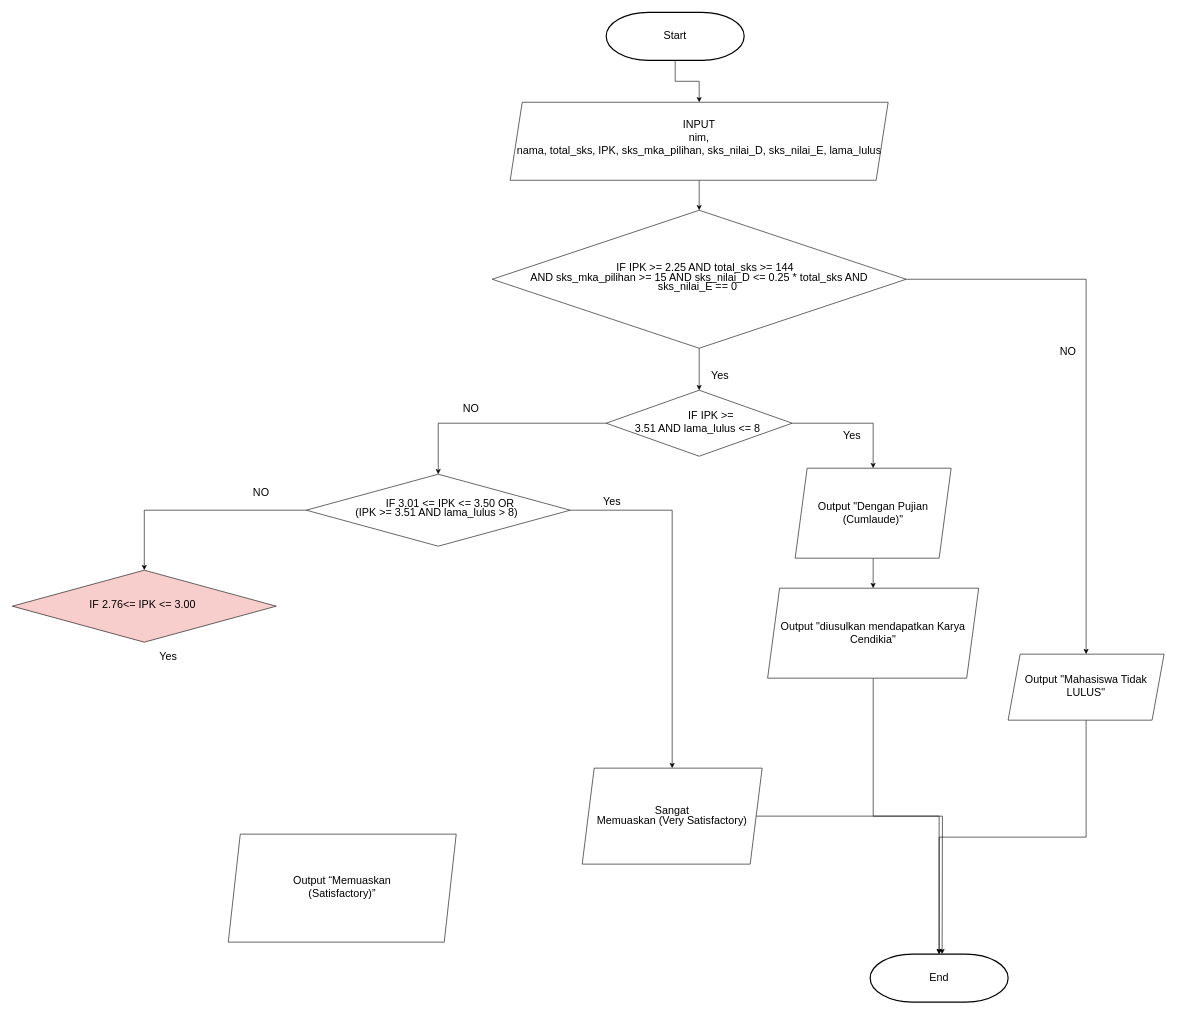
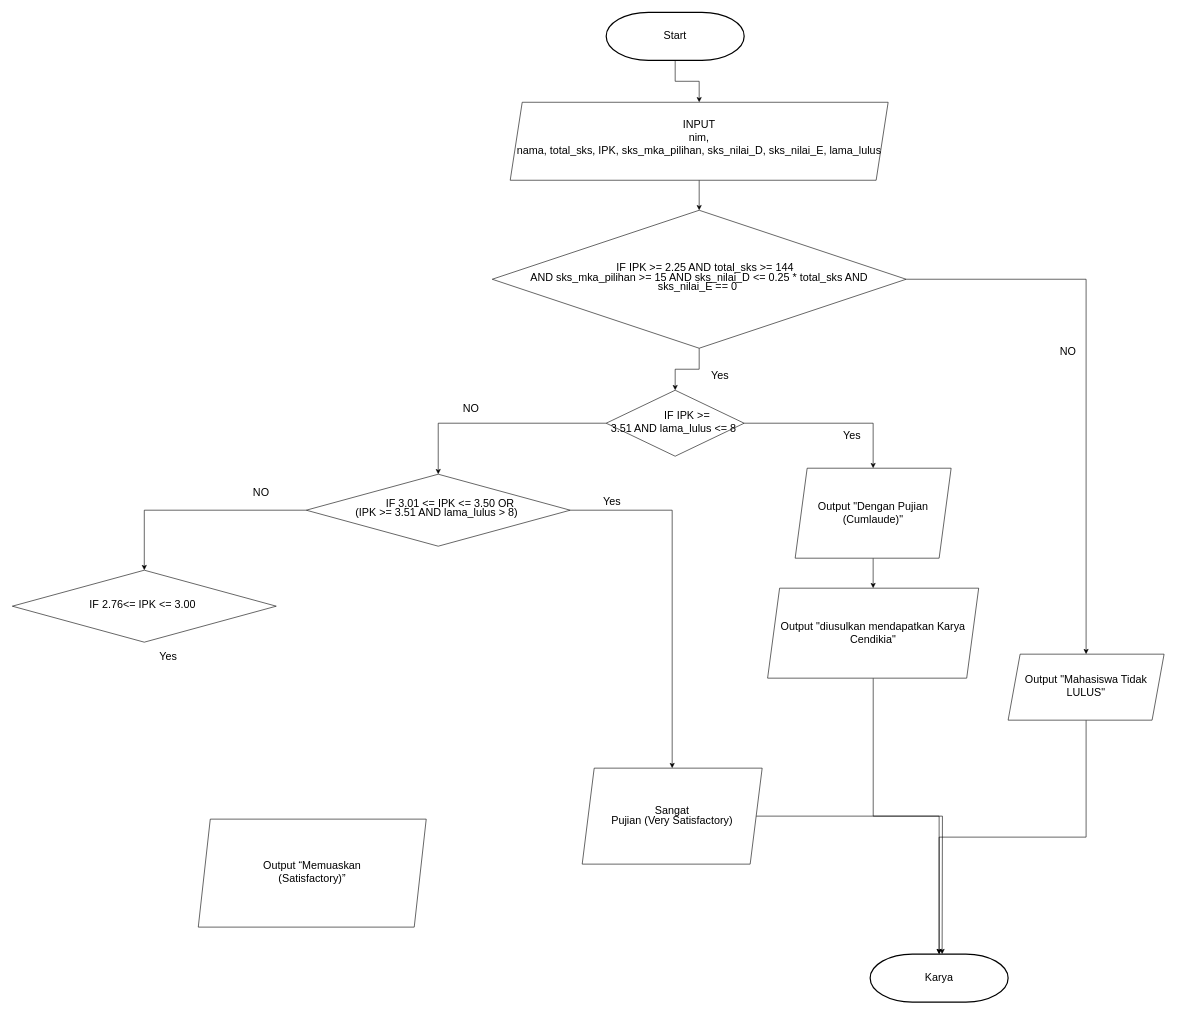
node "IF IPK >= 3.51 AND lama_lulus <= 8": size 186x66 -> 138x66
node "IF 2.76<= IPK <= 3.00": fillcolor #f8cecc -> #ffffff
node "Sangat Memuaskan (Very Satisfactory)": label "Sangat Memuaskan (Very Satisfactory)" -> "Sangat Pujian (Very Satisfactory)"
node "Output “Memuaskan (Satisfactory)”": moved (342, 888) -> (312, 873)
node "End": label "End" -> "Karya"
